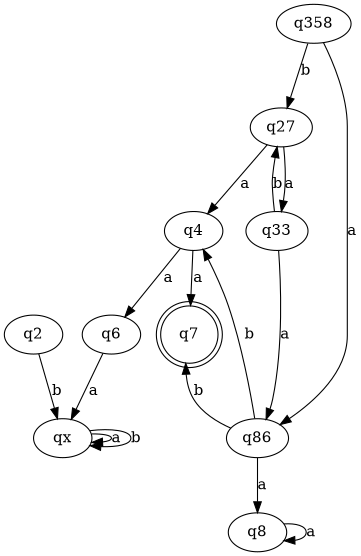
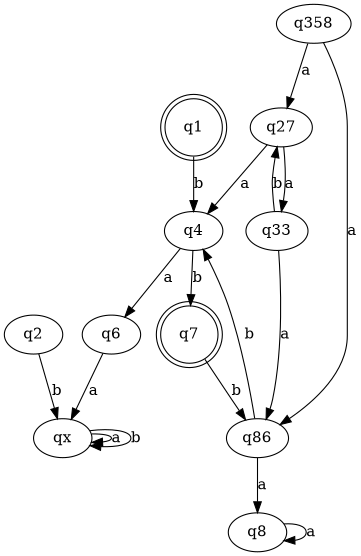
edge "q358" -> "q27": label "b" -> "a"
node "q1": added
edge "q4" -> "q7": label "a" -> "b"
edge "q86" -> "q7": reversed
